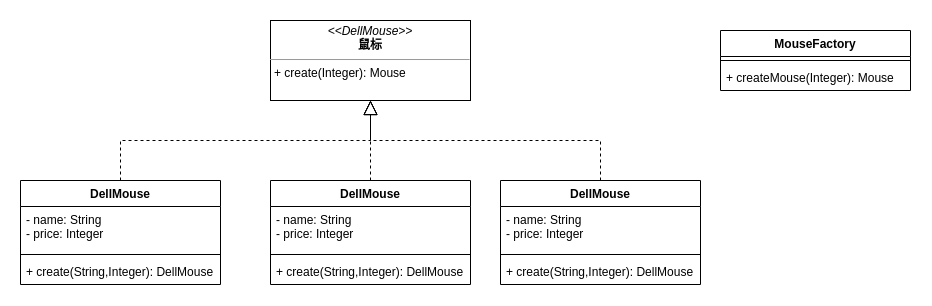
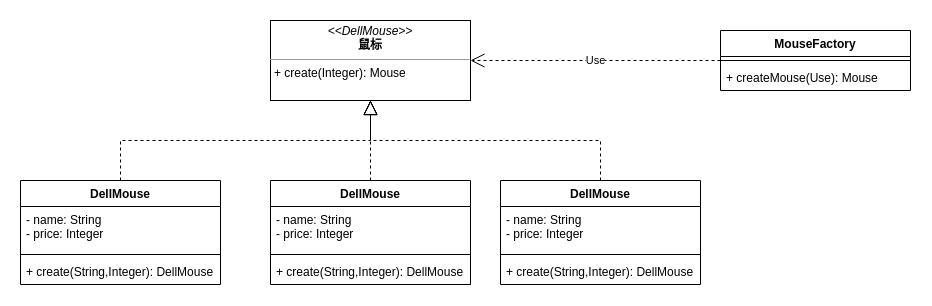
edge "MouseFactory" -> "<<DellMouse>> 鼠标 + create(Integer): Mouse": added, label "Use"
node "+ createMouse(Integer): Mouse": label "+ createMouse(Integer): Mouse" -> "+ createMouse(Use): Mouse"
